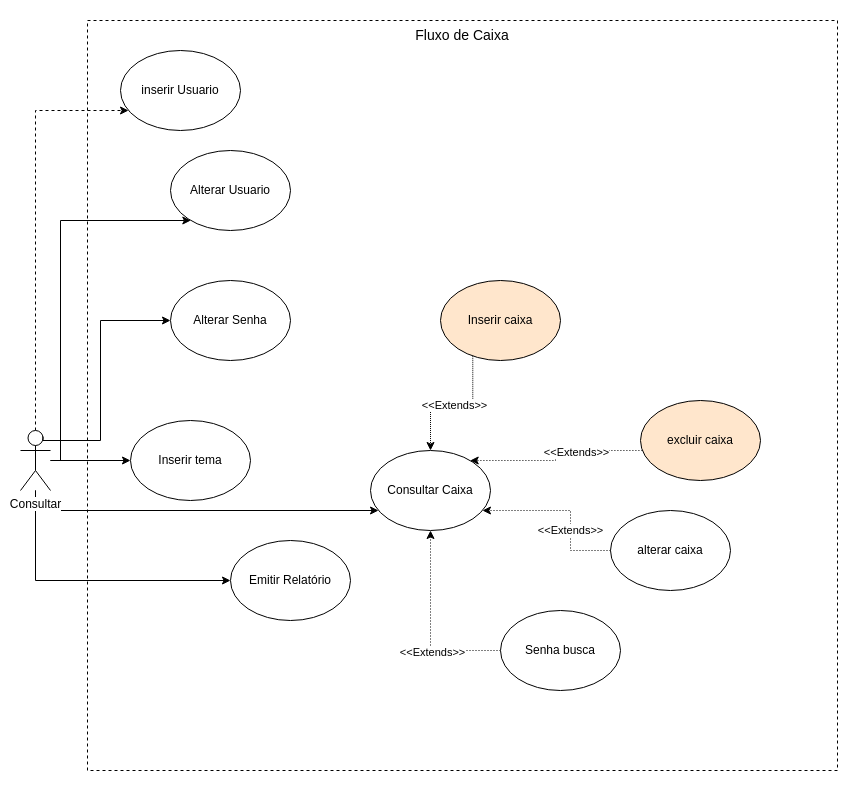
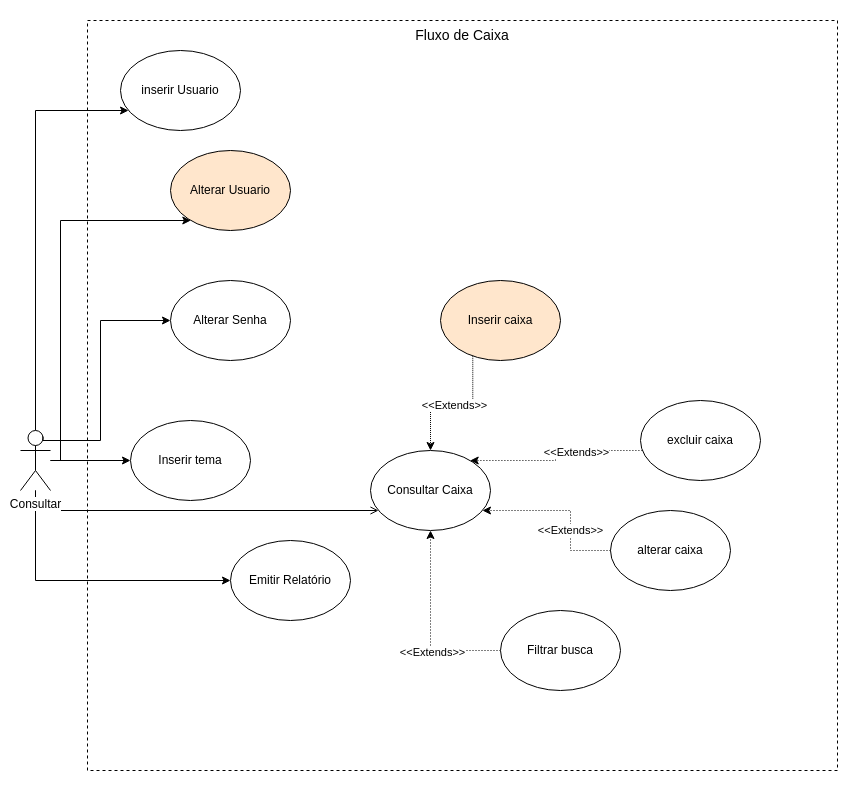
node "Alterar Usuario": fillcolor #ffffff -> #ffe6cc
edge "Consultar" -> "inserir Usuario": style dashed -> solid
node "excluir caixa": fillcolor #ffe6cc -> #ffffff
edge "Consultar" -> "Consultar Caixa": arrowhead classic -> open
node "Senha busca": label "Senha busca" -> "Filtrar busca"
